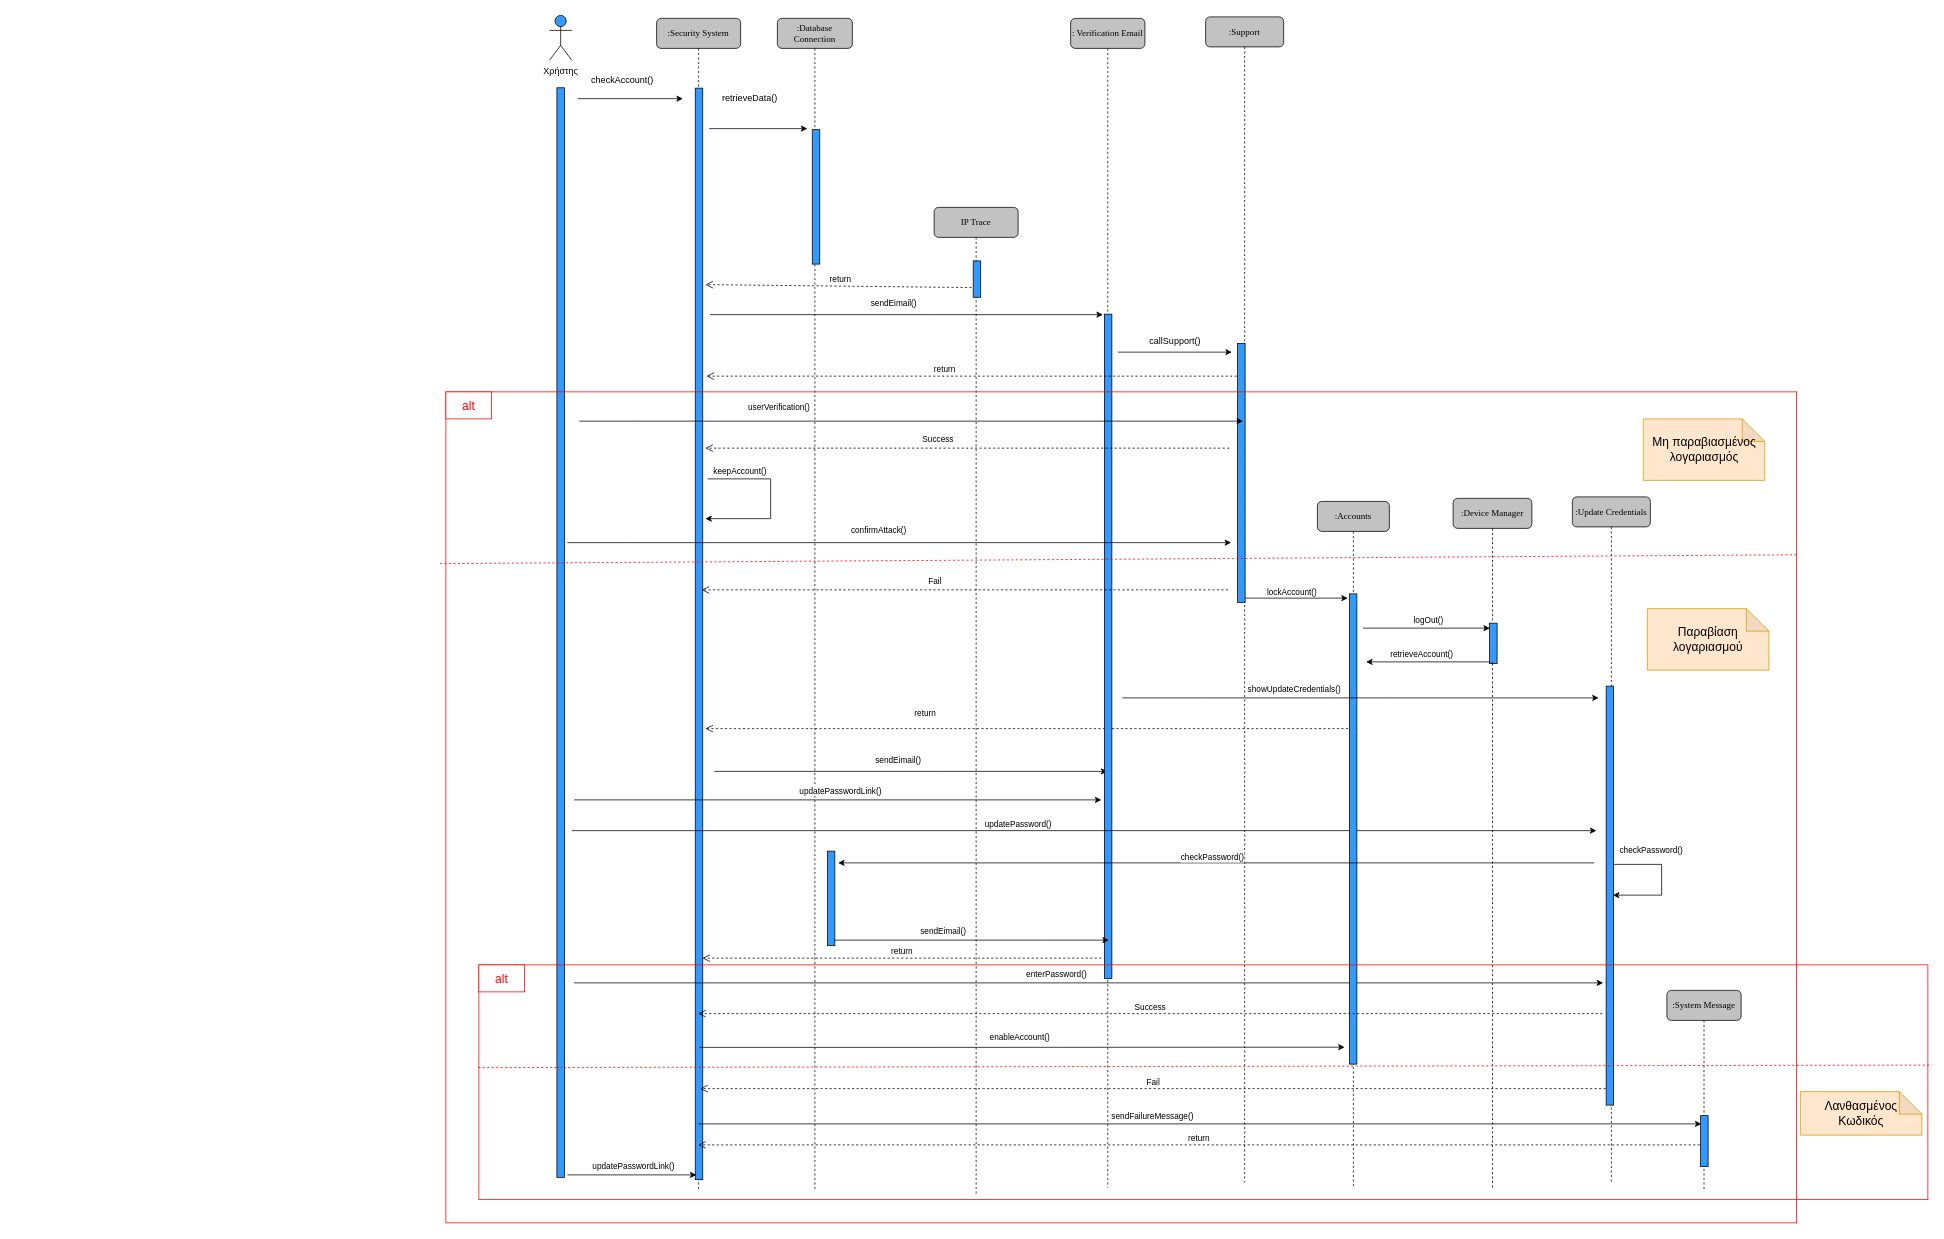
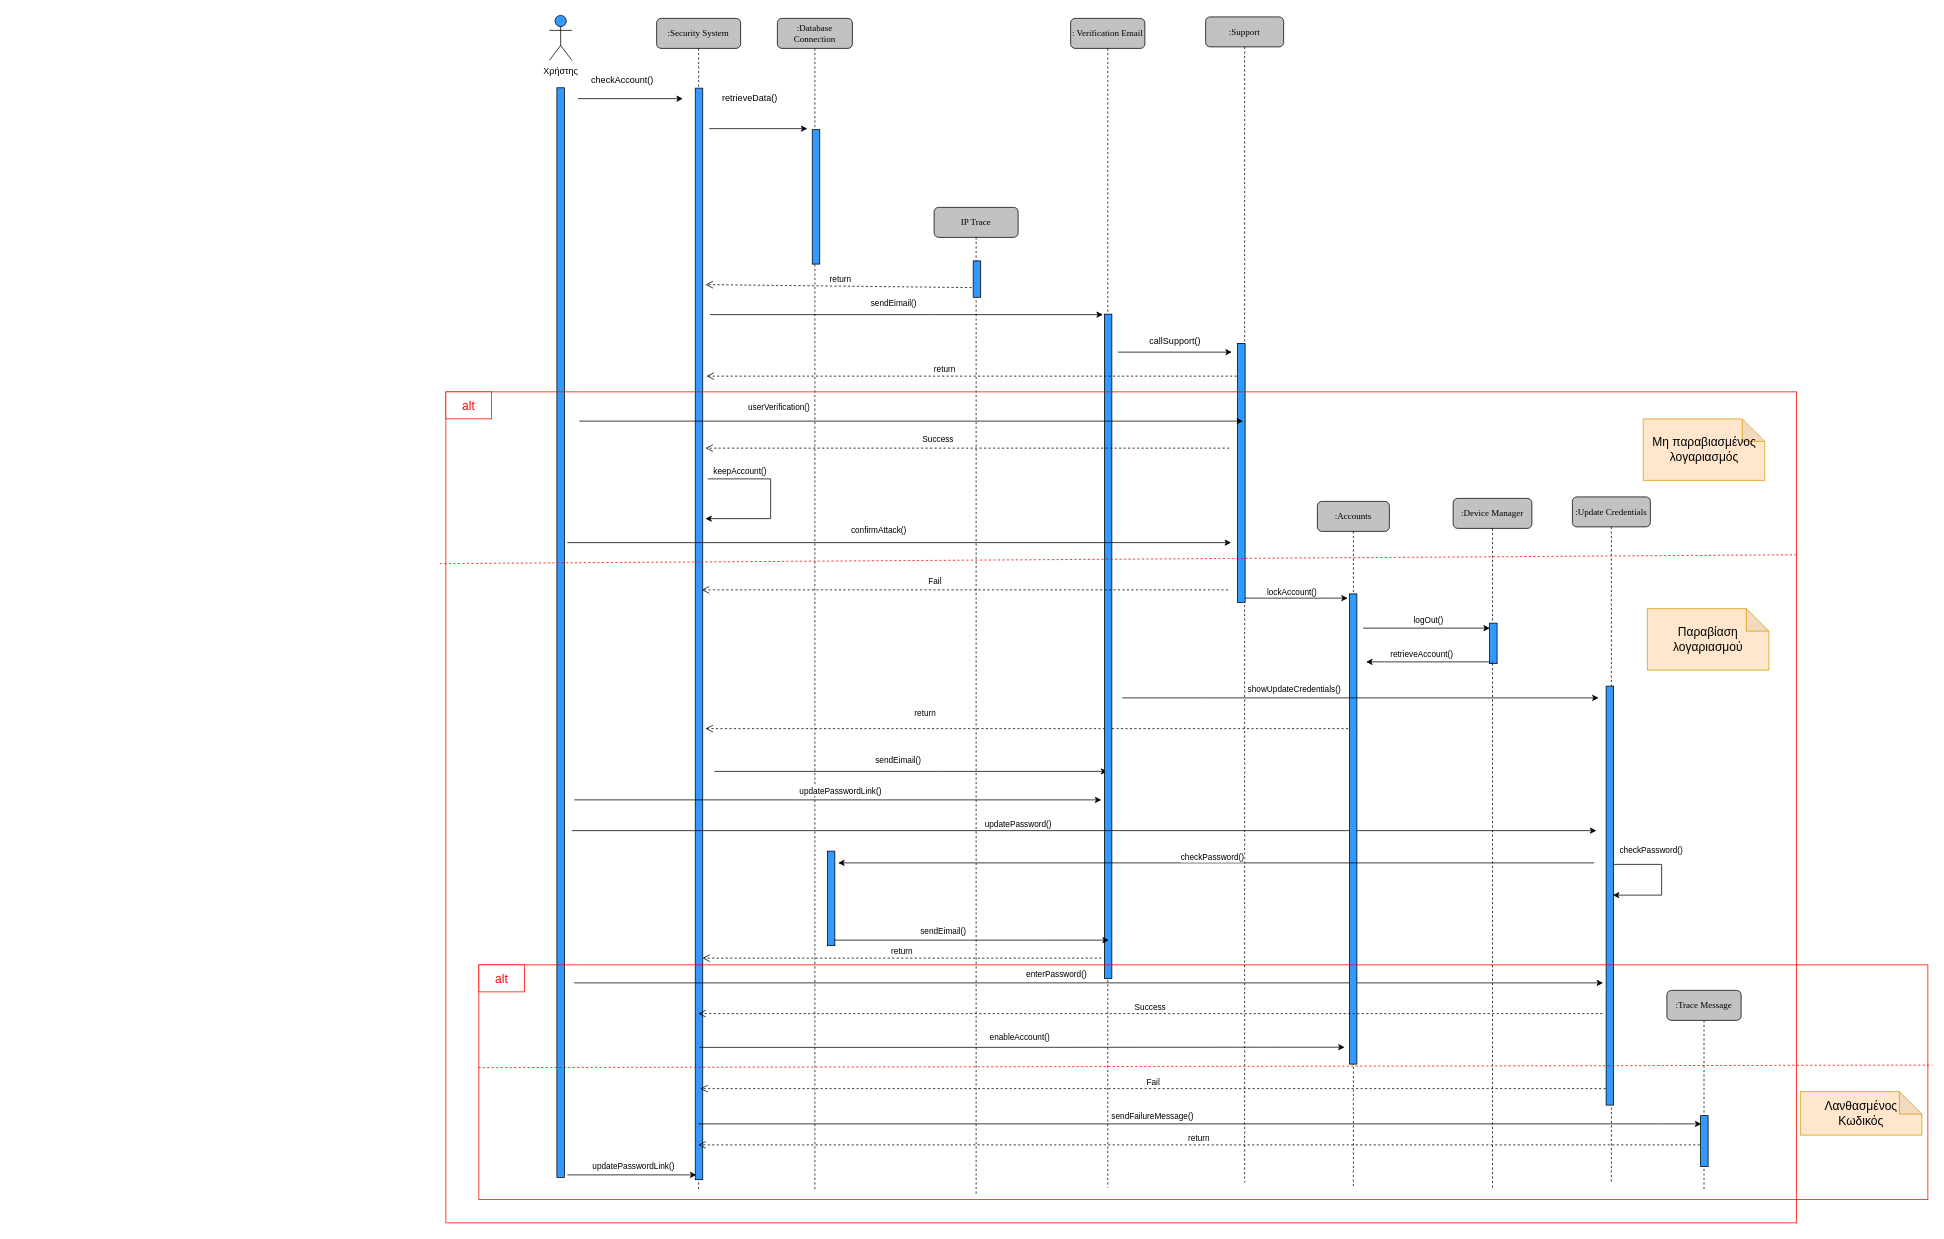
node ":System Message": label ":System Message" -> ":Trace Message"
